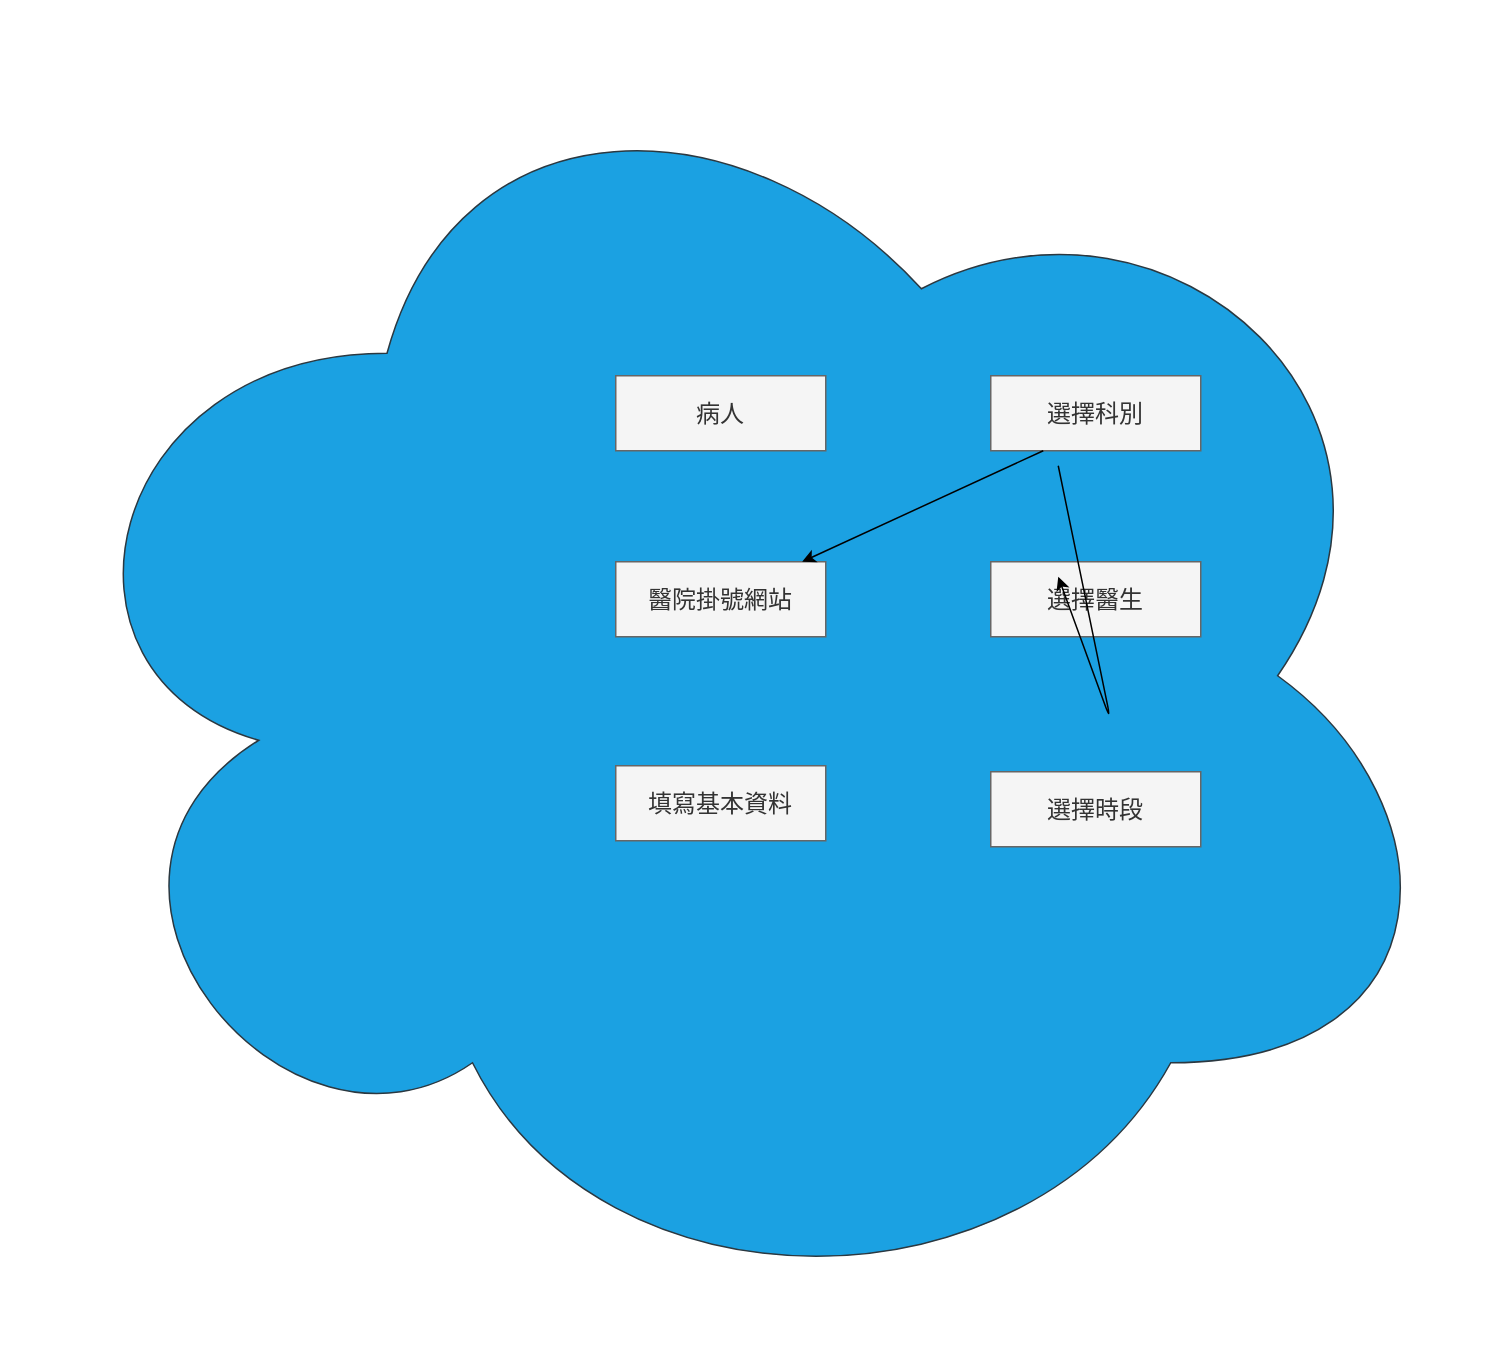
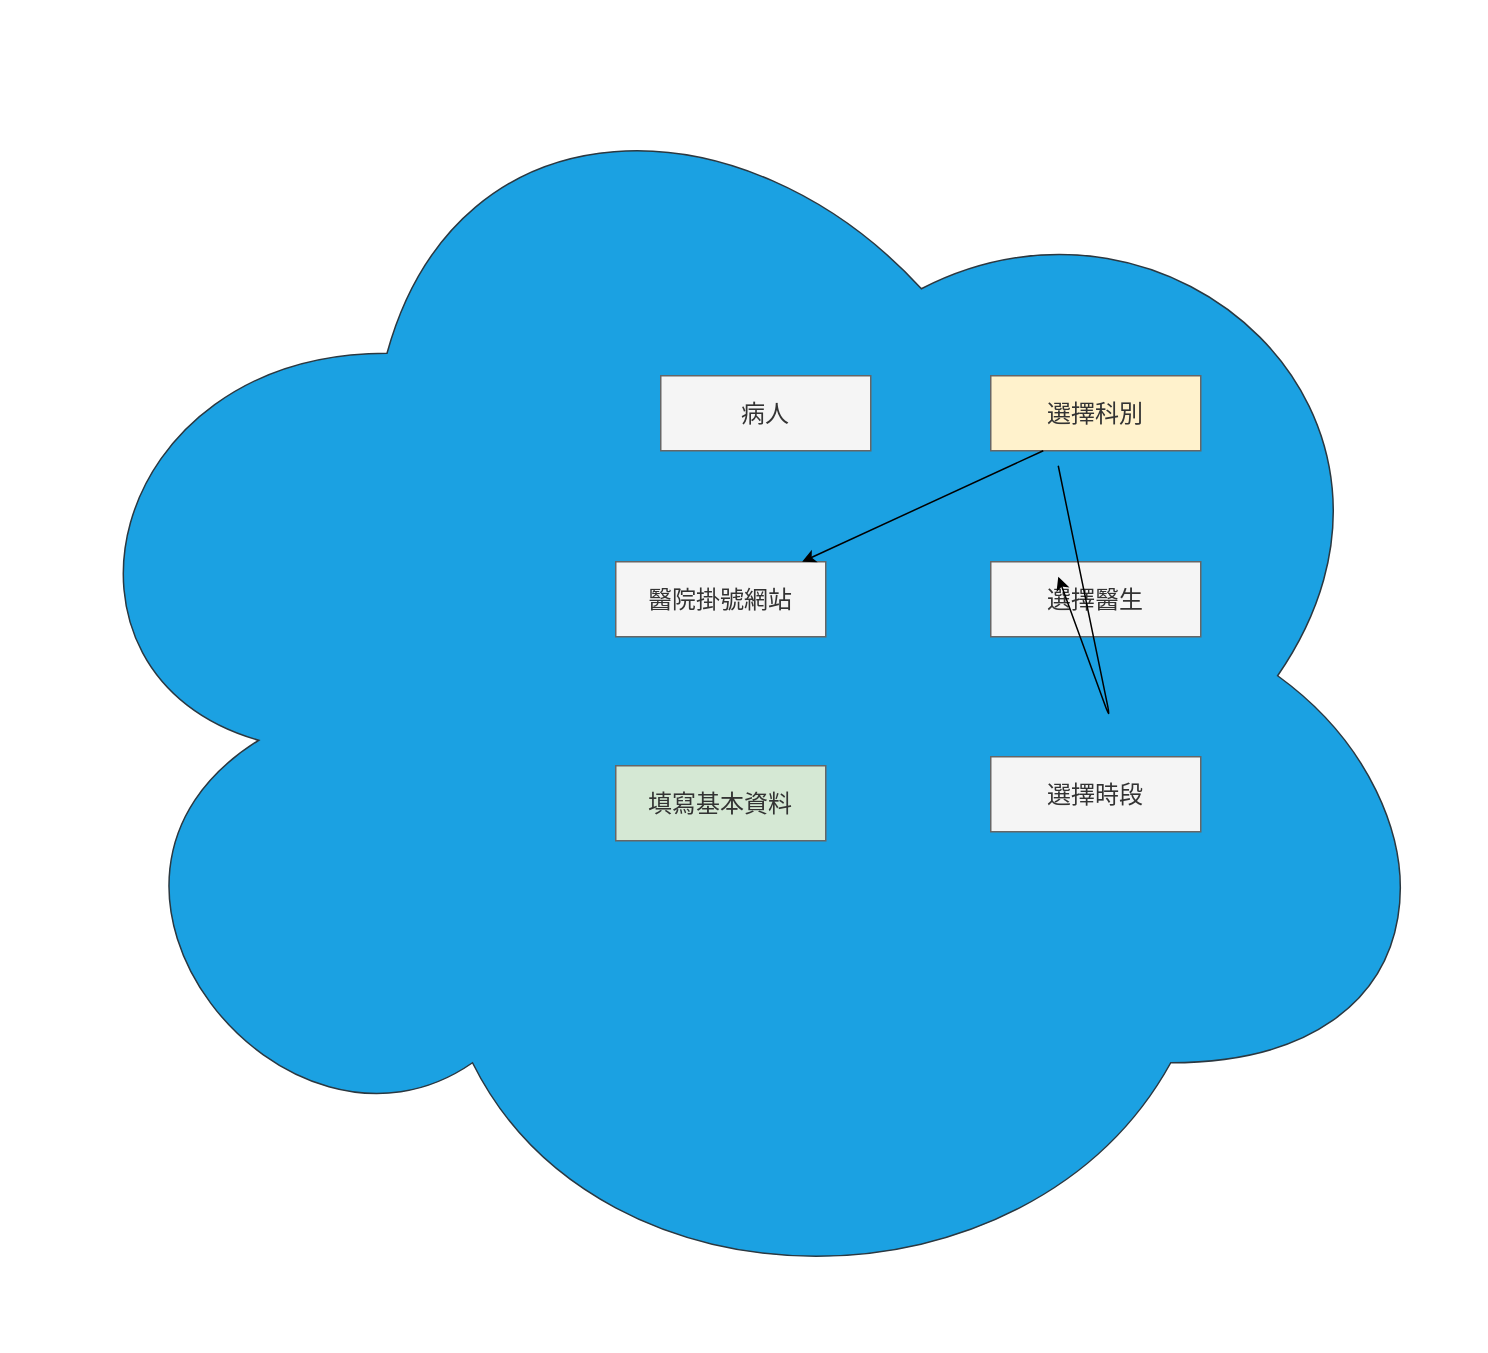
node "病人": moved (721, 413) -> (766, 413)
node "選擇科別": fillcolor #f5f5f5 -> #fff2cc
node "填寫基本資料": fillcolor #f5f5f5 -> #d5e8d4
node "選擇時段": moved (1096, 809) -> (1096, 794)
